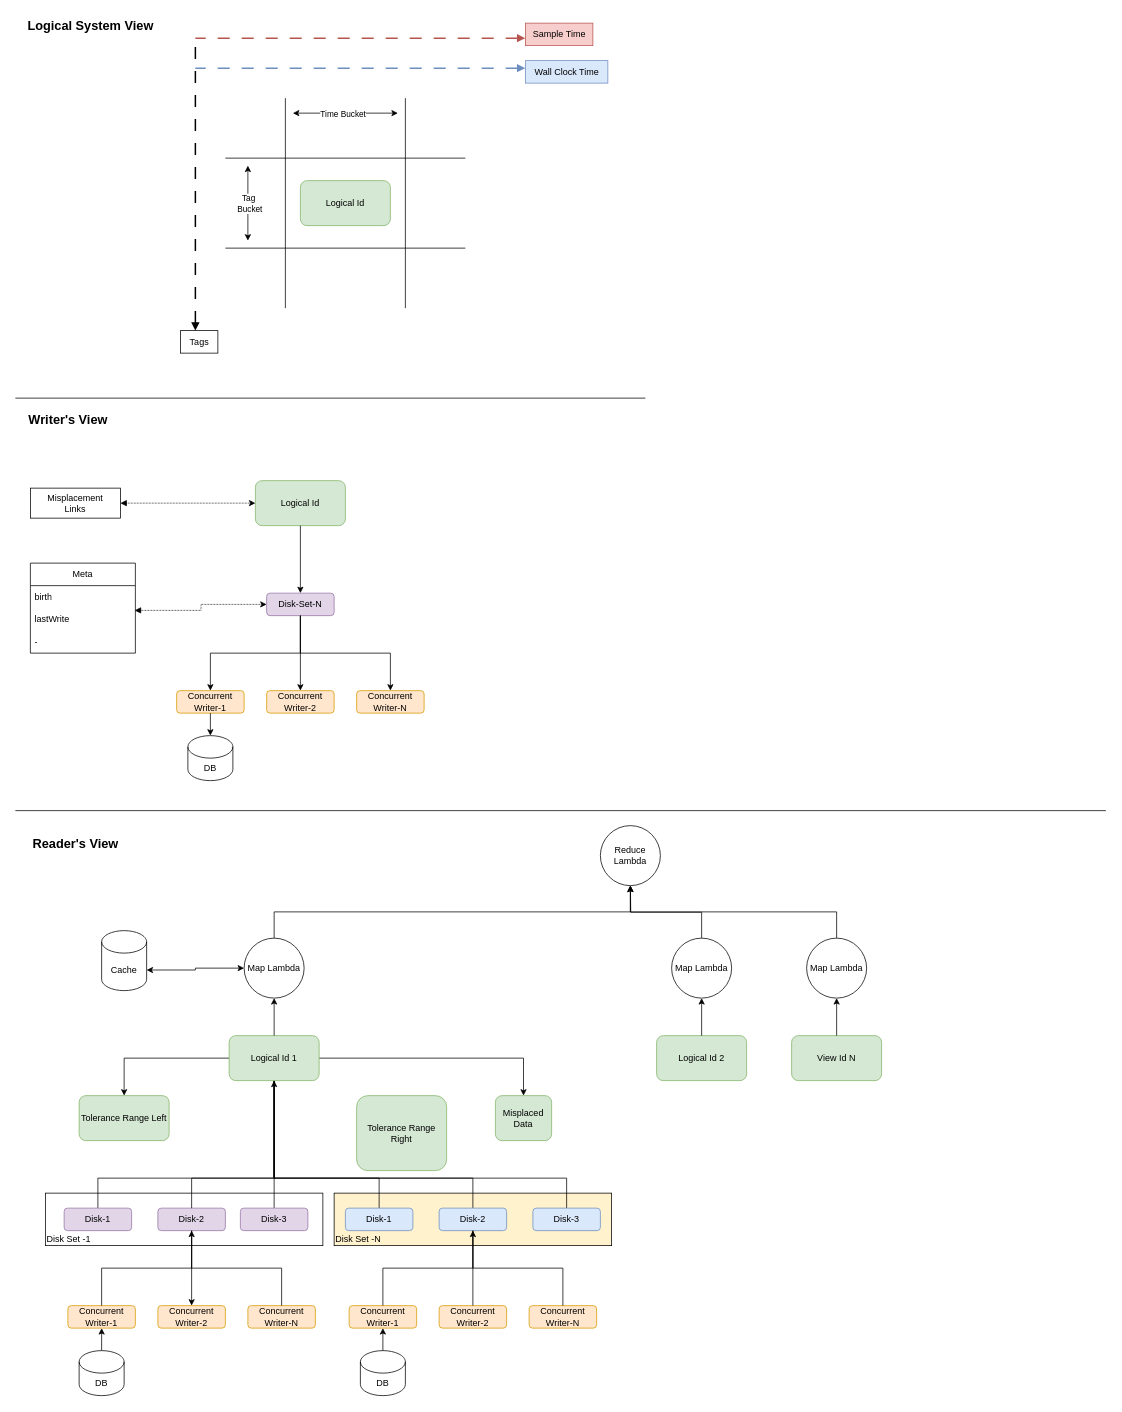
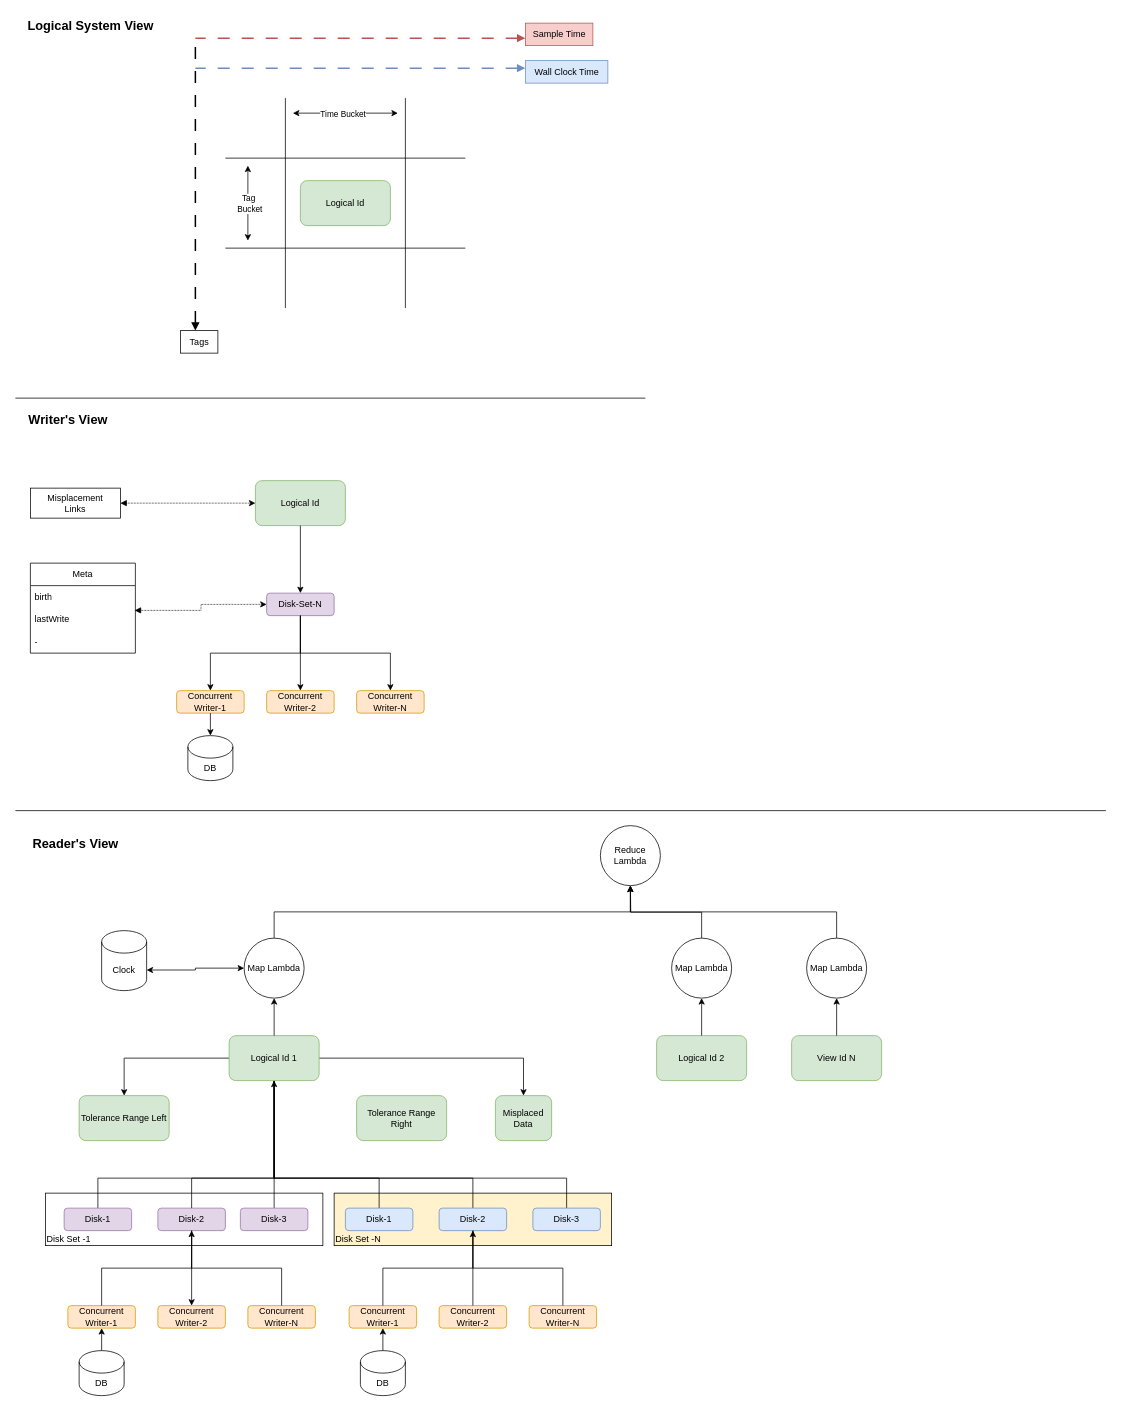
node "Cache": label "Cache" -> "Clock"
node "Tolerance Range Right": size 90x75 -> 90x45
